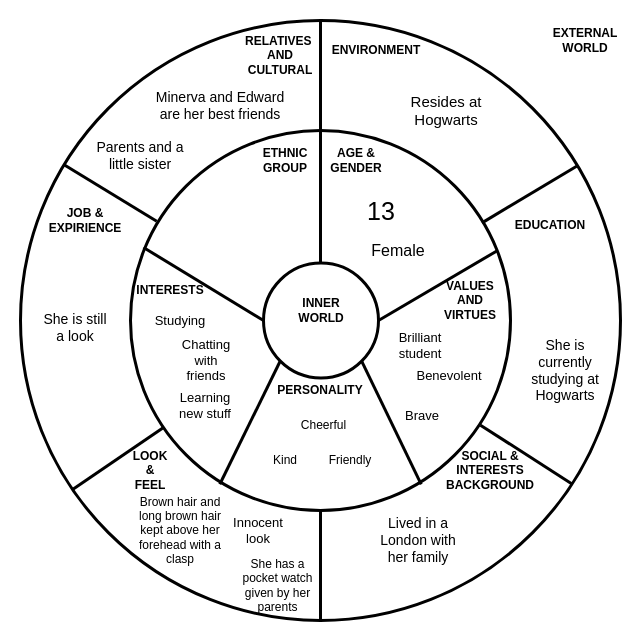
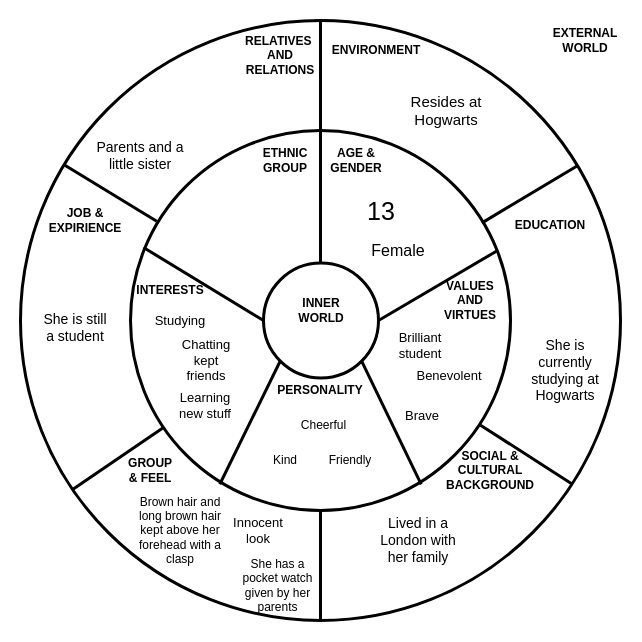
node "RELATIVES AND CULTURAL": label "RELATIVES AND CULTURAL" -> "RELATIVES AND RELATIONS"
node "Minerva and Edward are her best friends": removed
node "She is still a look": label "She is still a look" -> "She is still a student"
node "Chatting with friends": label "Chatting with friends" -> "Chatting kept friends"
node "LOOK & FEEL": label "LOOK & FEEL" -> "GROUP & FEEL"
node "SOCIAL & INTERESTS BACKGROUND": label "SOCIAL & INTERESTS BACKGROUND" -> "SOCIAL & CULTURAL BACKGROUND"
